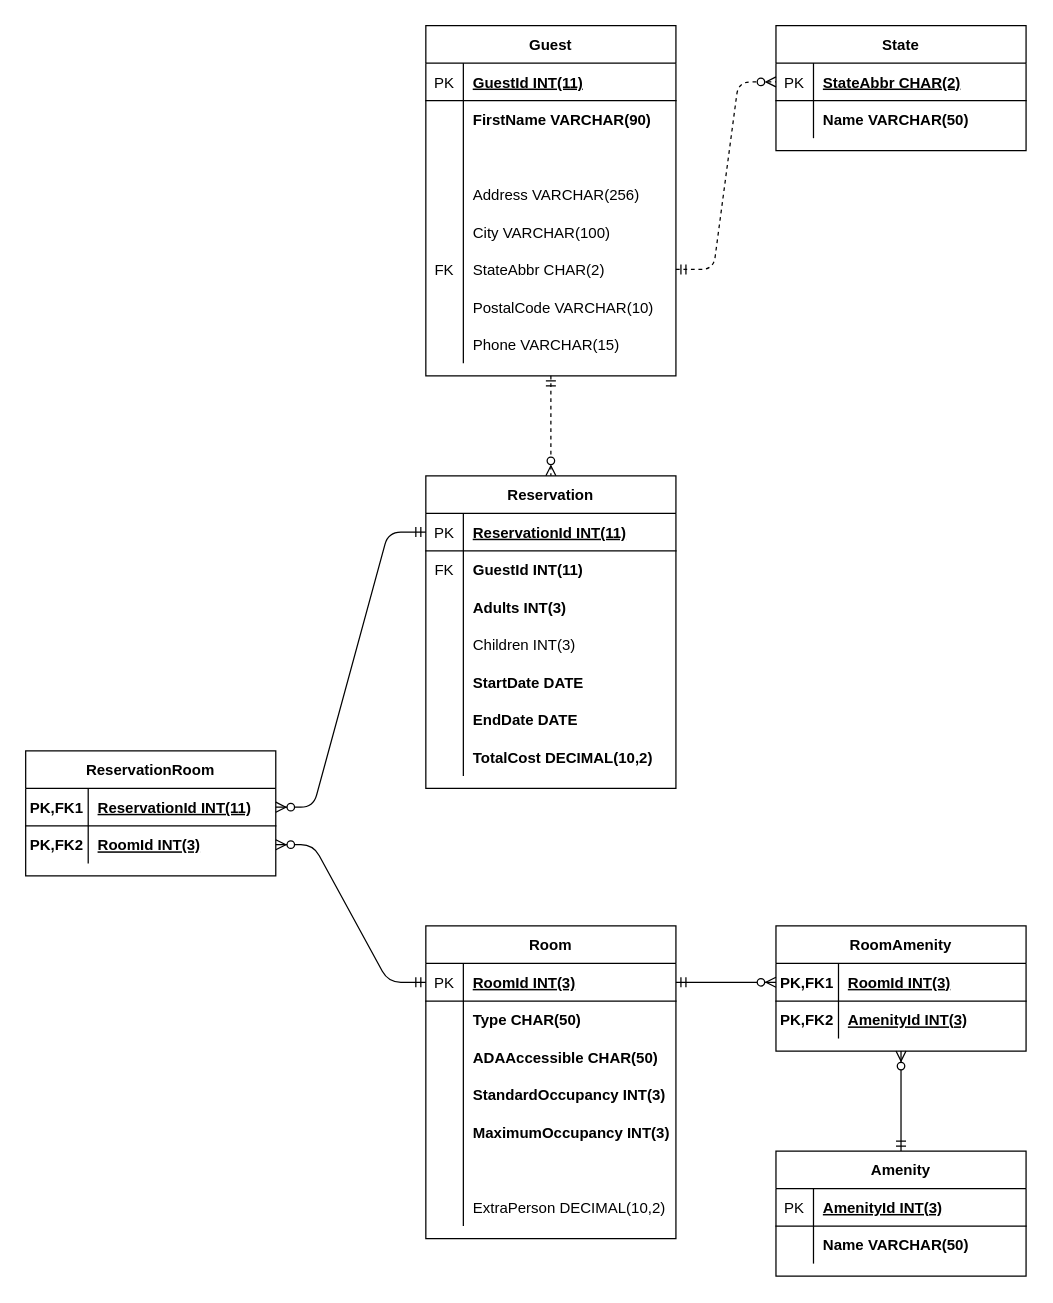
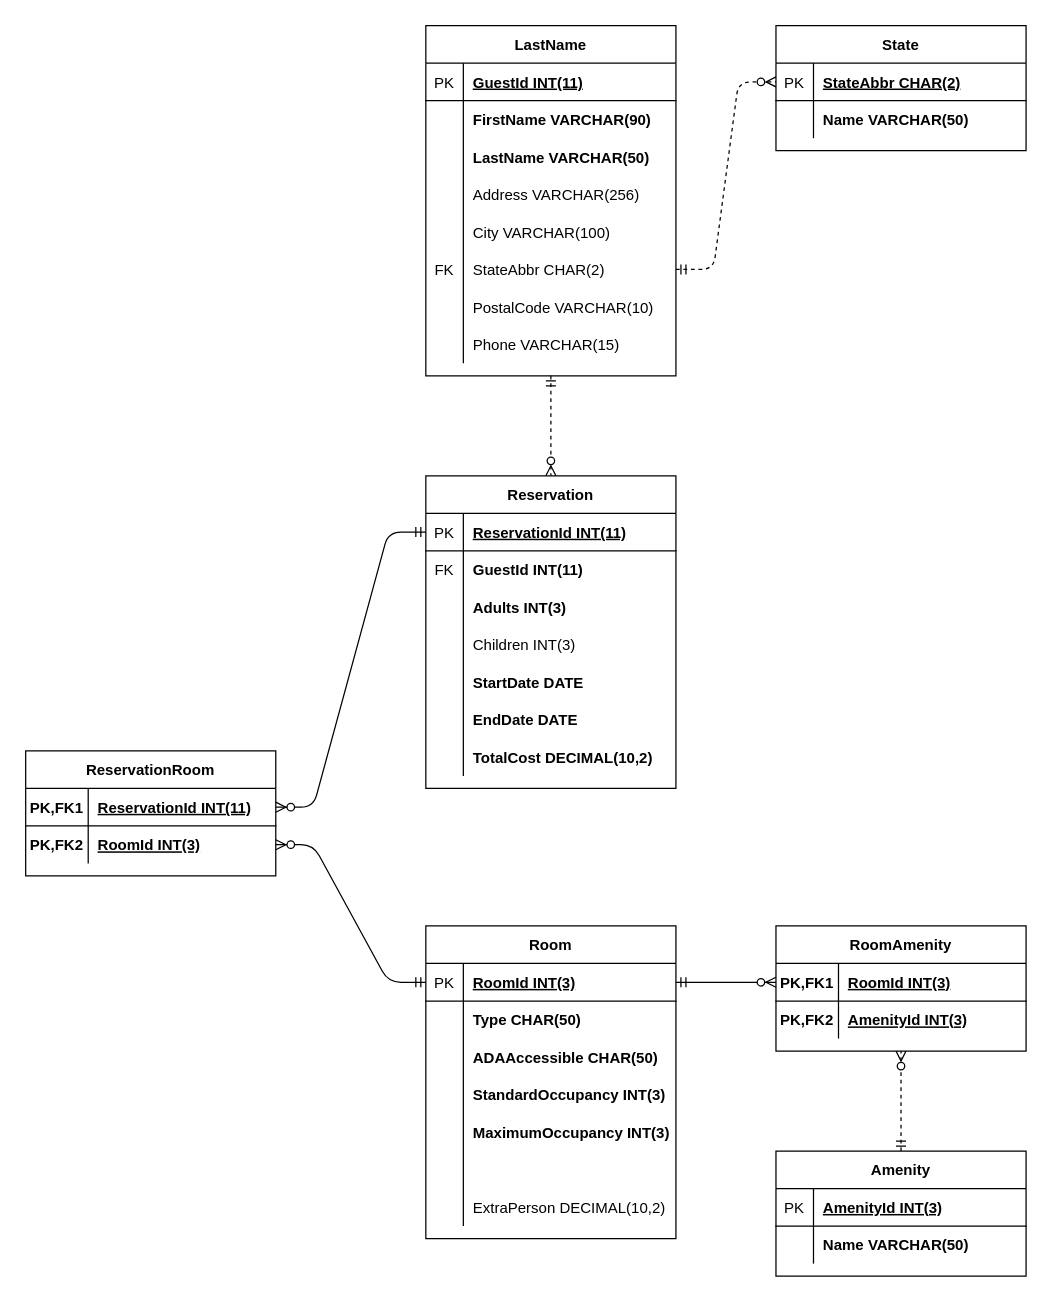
node "Guest": label "Guest" -> "LastName"
node "LastName VARCHAR(50)": added
edge "RoomAmenity" -- "Amenity": style solid -> dashed
